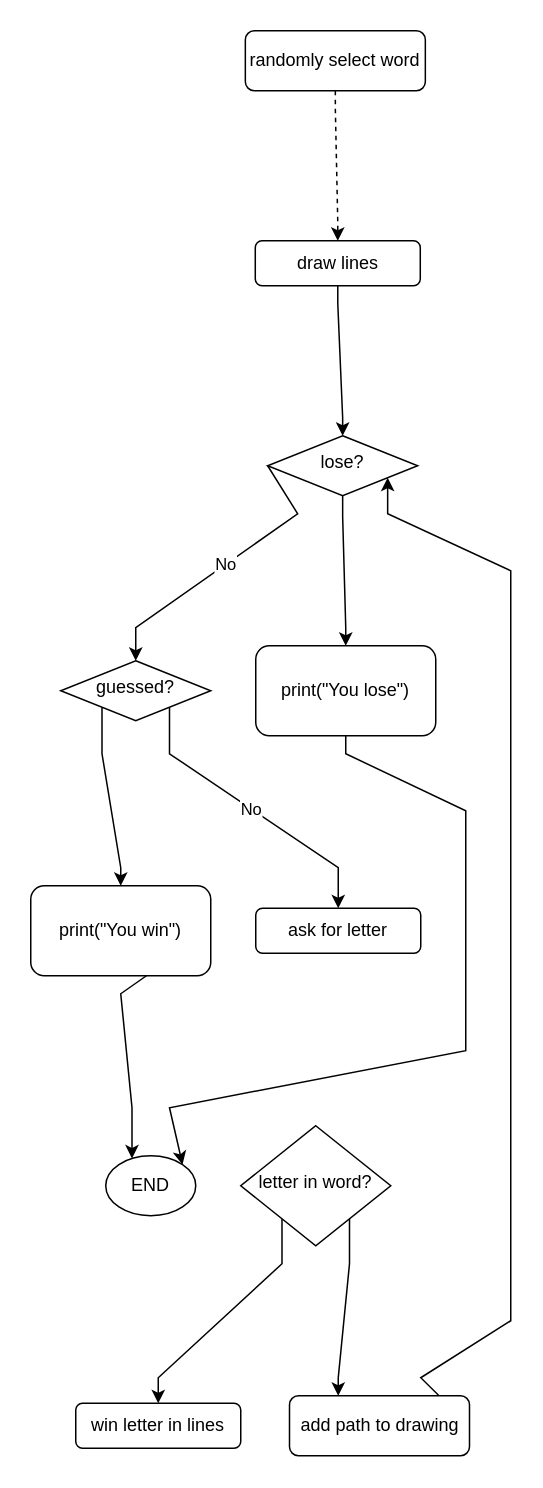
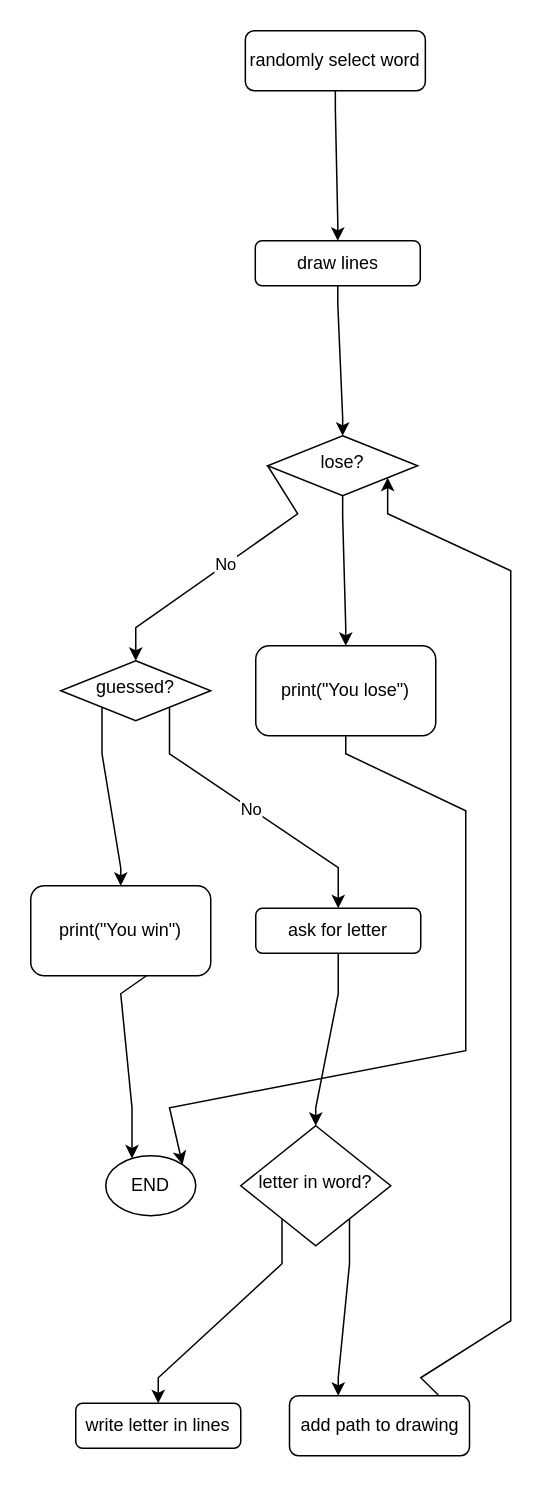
edge "randomly select word" -> "draw lines": style dashed -> solid
edge "ask for letter" -> "letter in word?": added
node "win letter in lines": label "win letter in lines" -> "write letter in lines"
